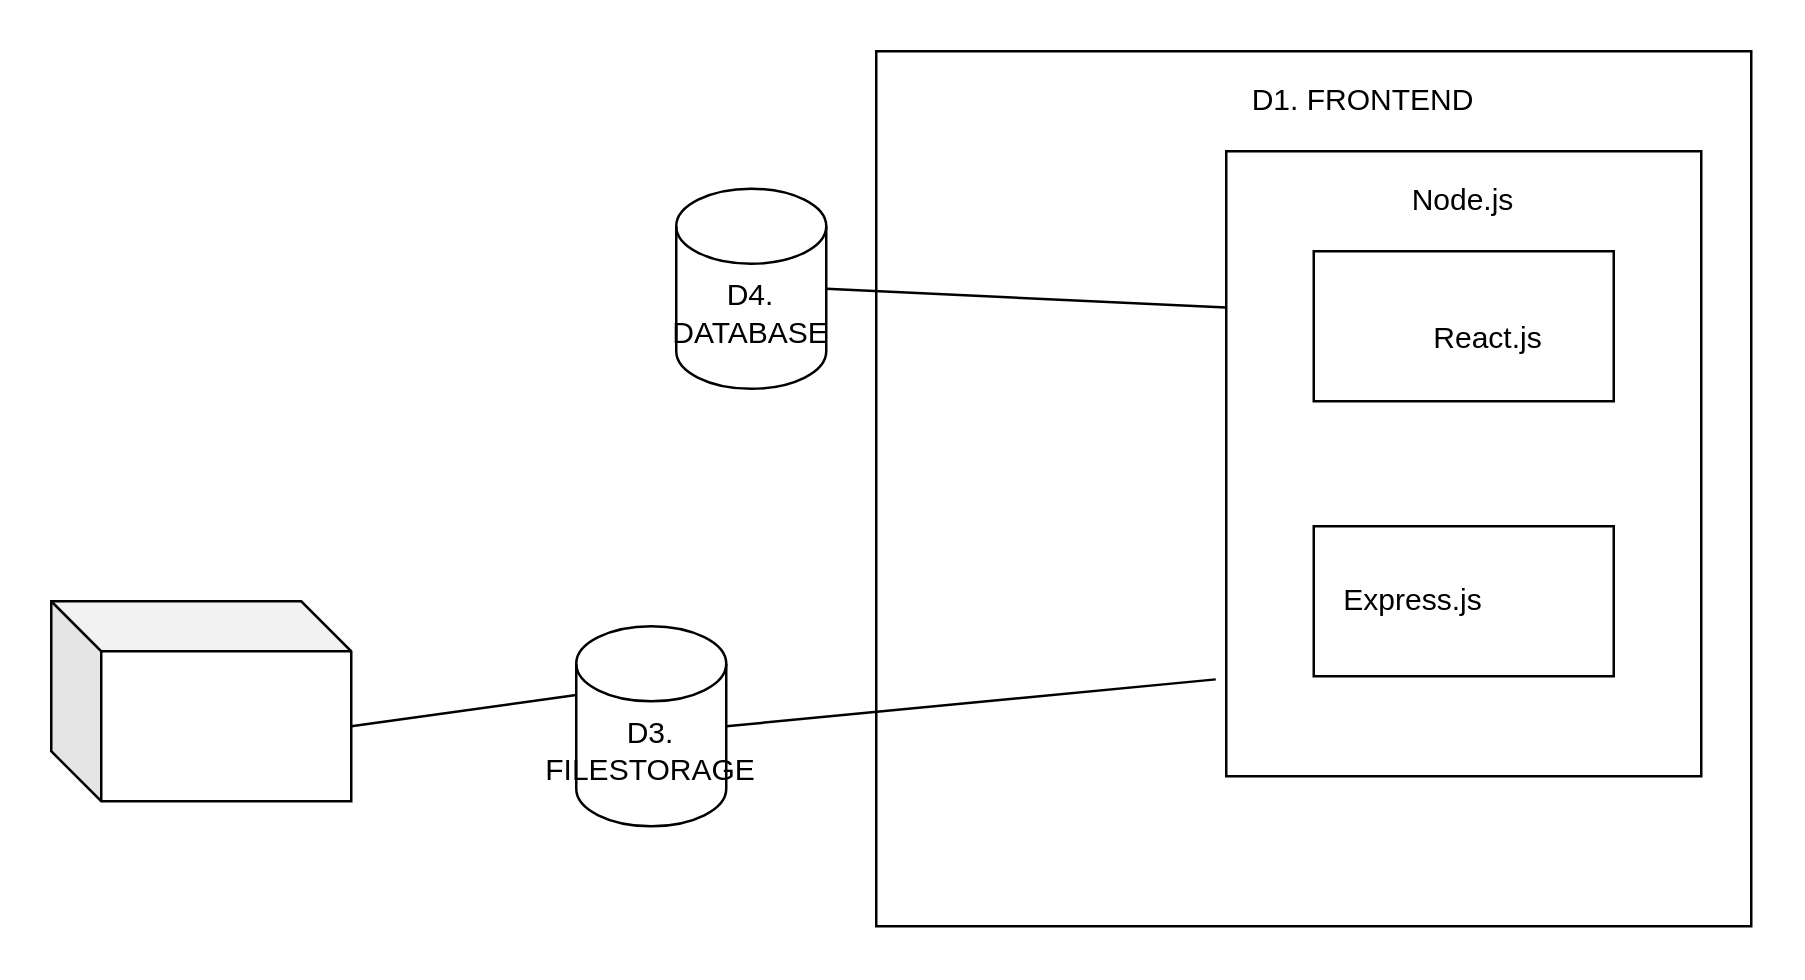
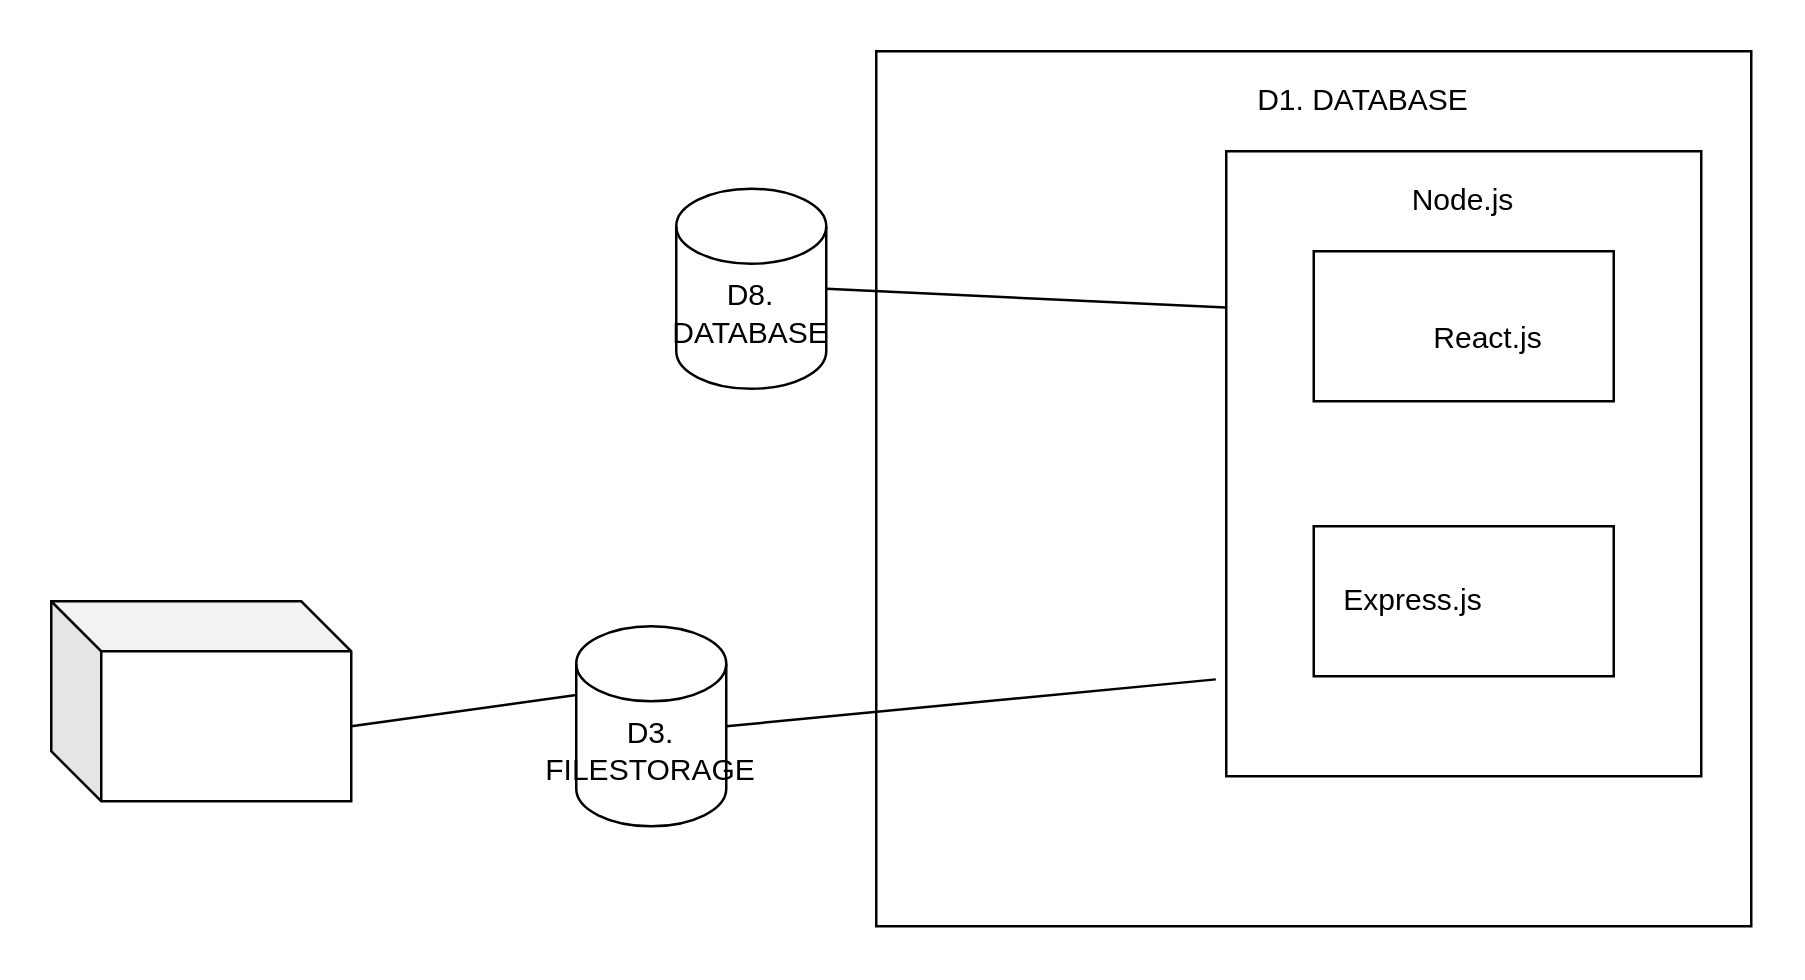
node "D1. FRONTEND": label "D1. FRONTEND" -> "D1. DATABASE"
node "D4. DATABASE": label "D4. DATABASE" -> "D8. DATABASE"
